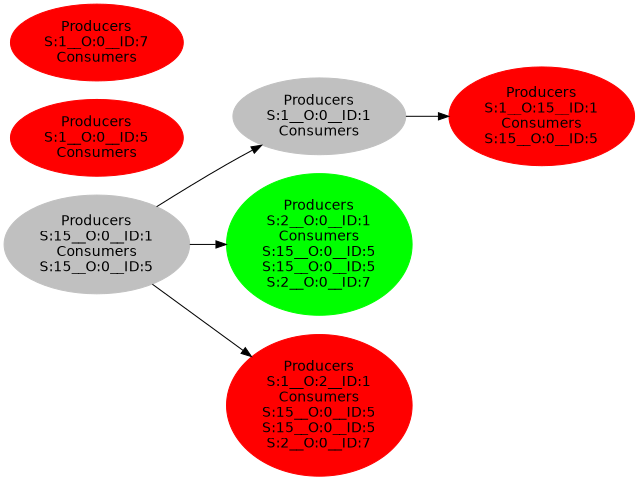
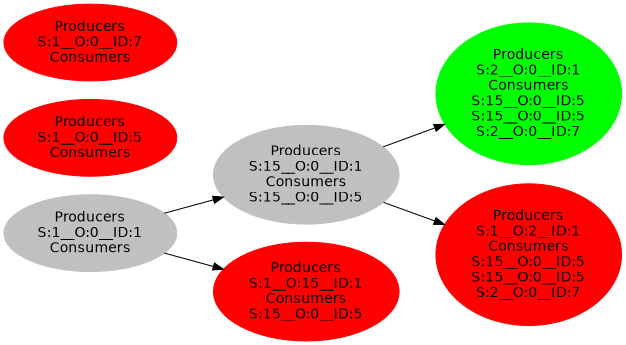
edge "Producers S:15__O:0__ID:1 Consumers S:15__O:0__ID:5" -> "Producers S:1__O:0__ID:1 Consumers": reversed
